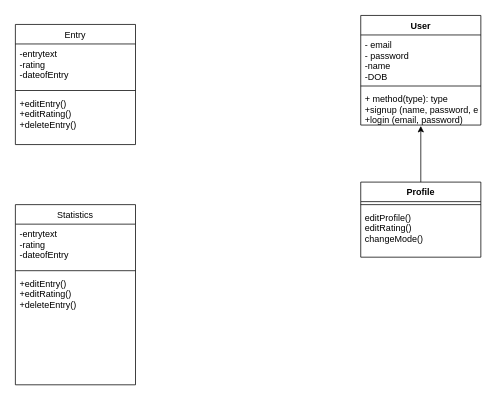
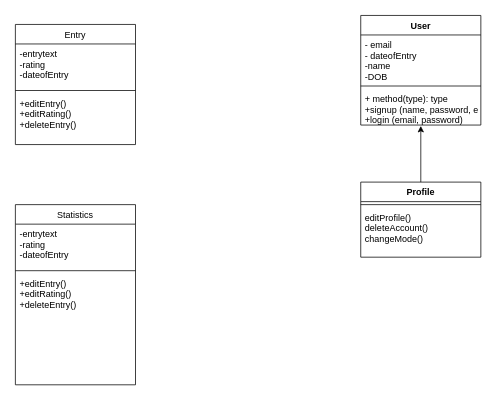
node "- email - password -name -DOB": label "- email - password -name -DOB" -> "- email - dateofEntry -name -DOB"
node "editProfile() editRating() changeMode()": label "editProfile() editRating() changeMode()" -> "editProfile() deleteAccount() changeMode()"
